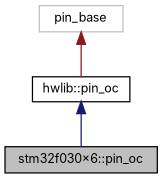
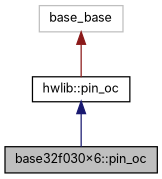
node "pin_base": label "pin_base" -> "base_base"
node "stm32f030x6::pin_oc": label "stm32f030x6::pin_oc" -> "base32f030x6::pin_oc"
